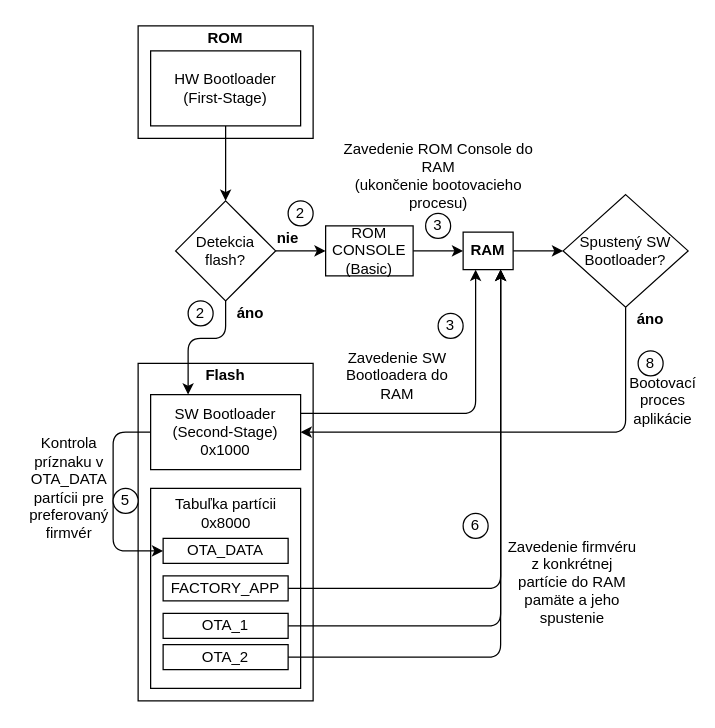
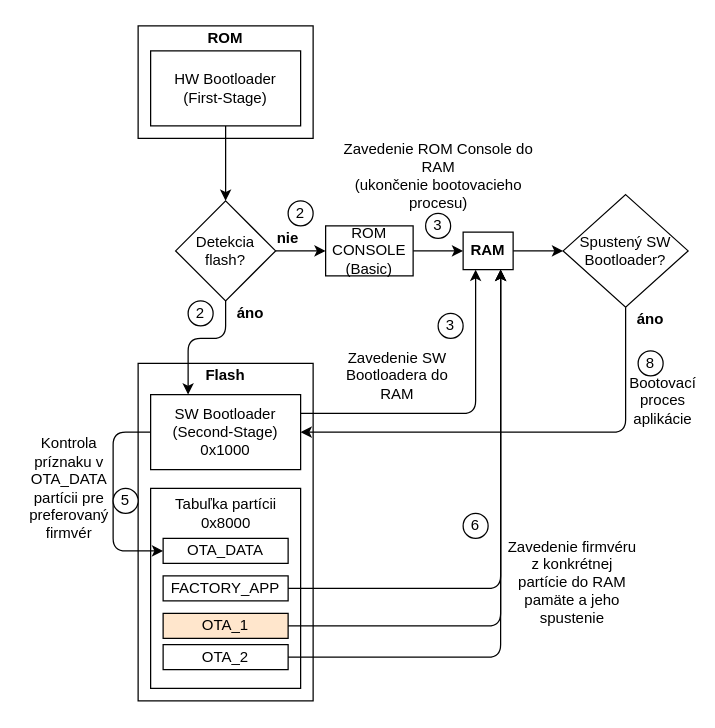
node "OTA_1": fillcolor #ffffff -> #ffe6cc
